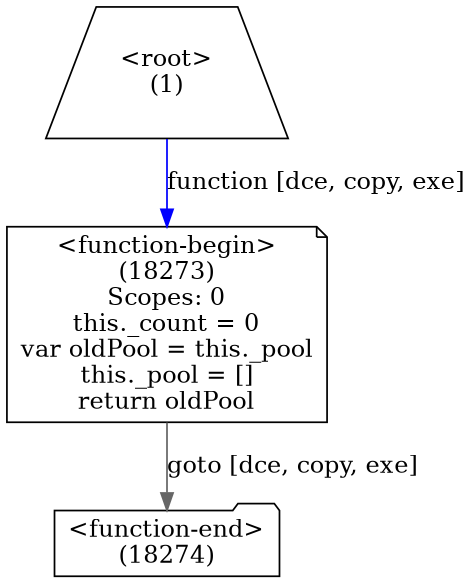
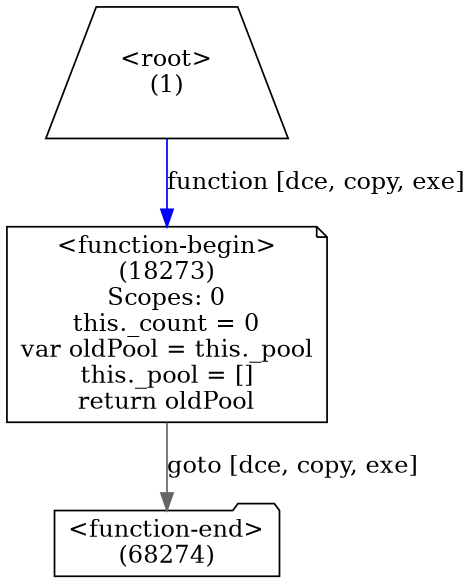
node "<function-end> (18274)": label "<function-end> (18274)" -> "<function-end> (68274)"
